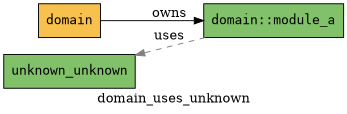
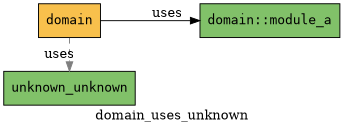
edge "domain" -> "domain::module_a": label "owns" -> "uses"
edge "domain::module_a" -> "unknown_unknown": now "domain" -> "unknown_unknown"
